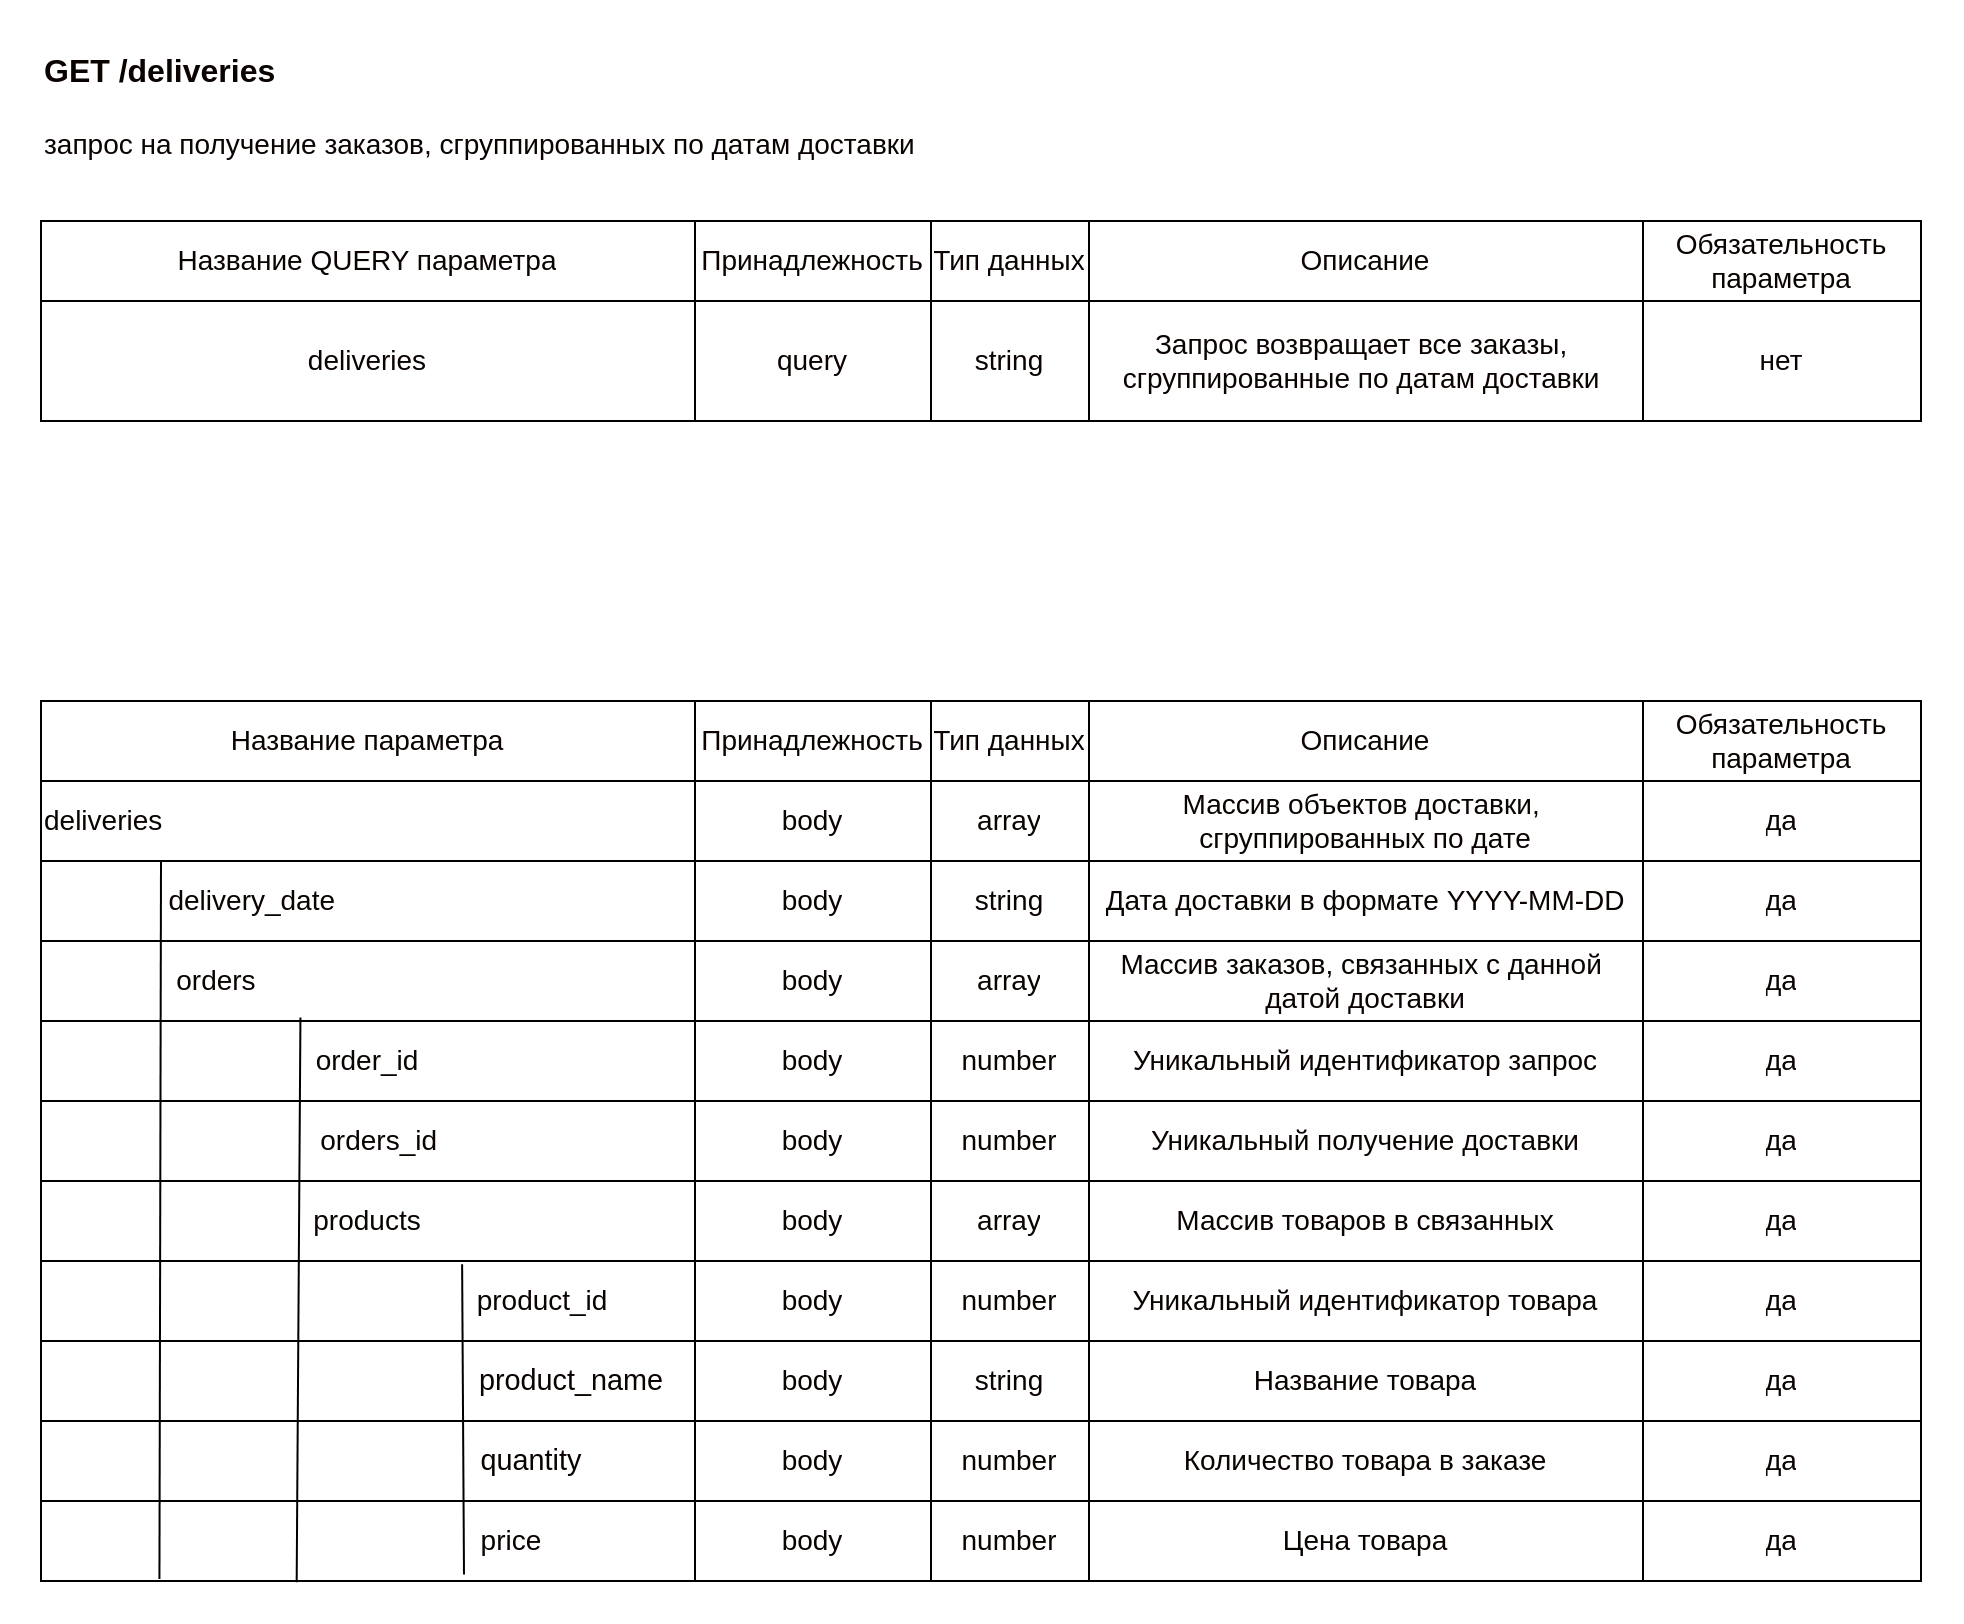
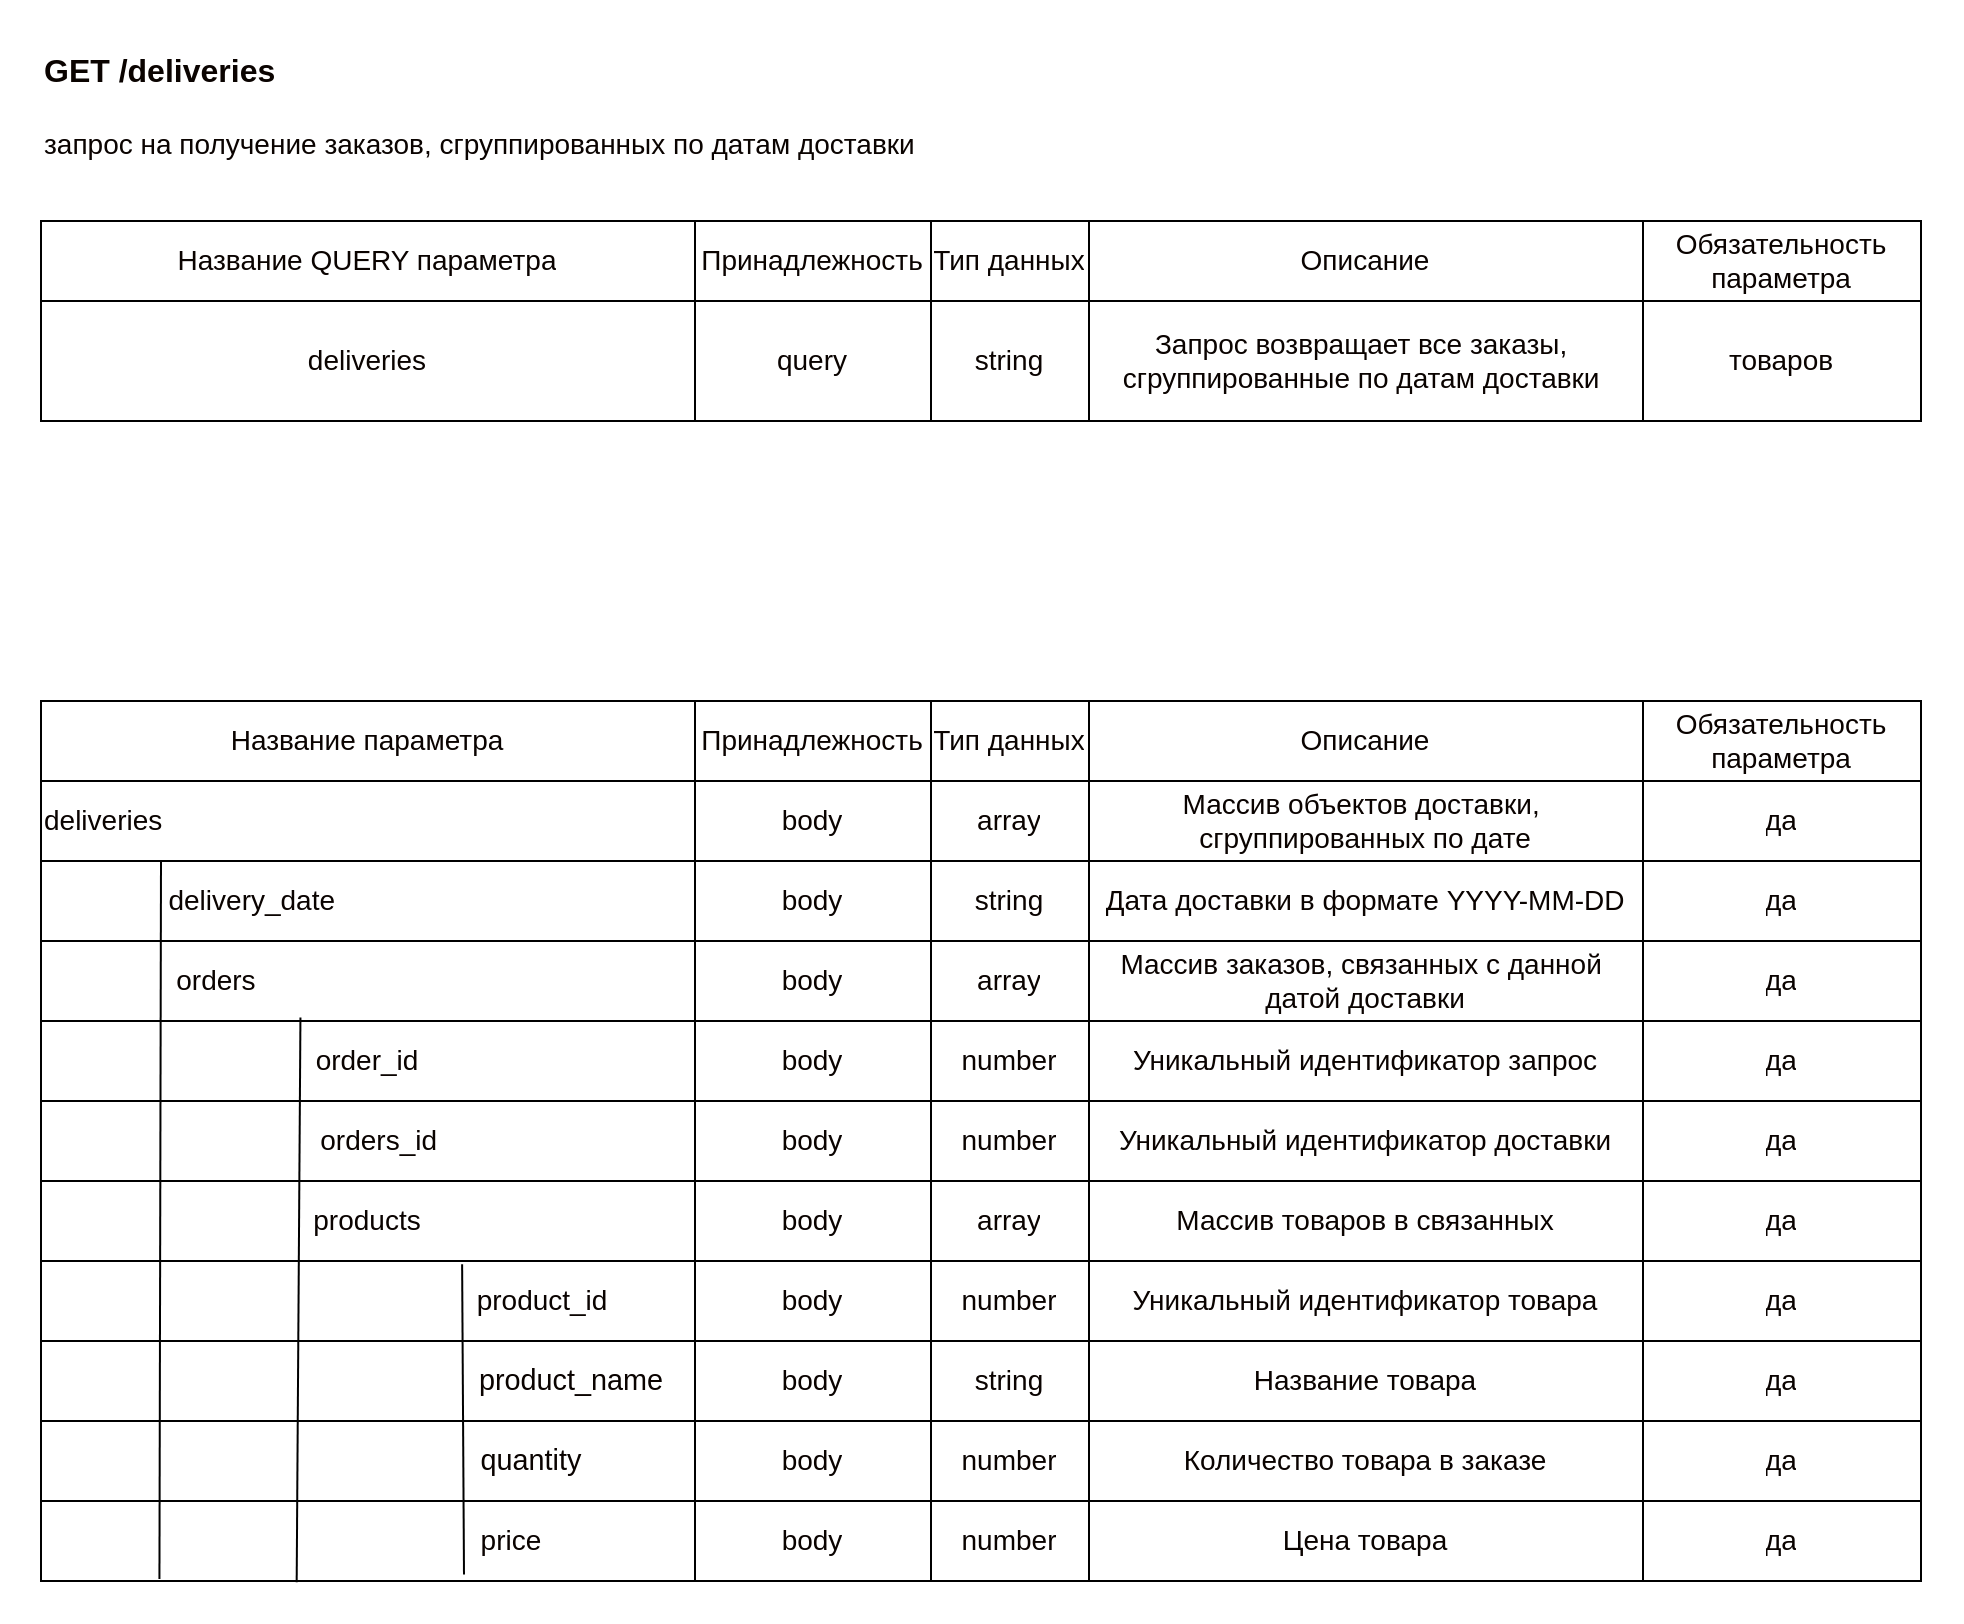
node "нет": label "нет" -> "товаров"
node "Уникальный получение доставки": label "Уникальный получение доставки" -> "Уникальный идентификатор доставки"
